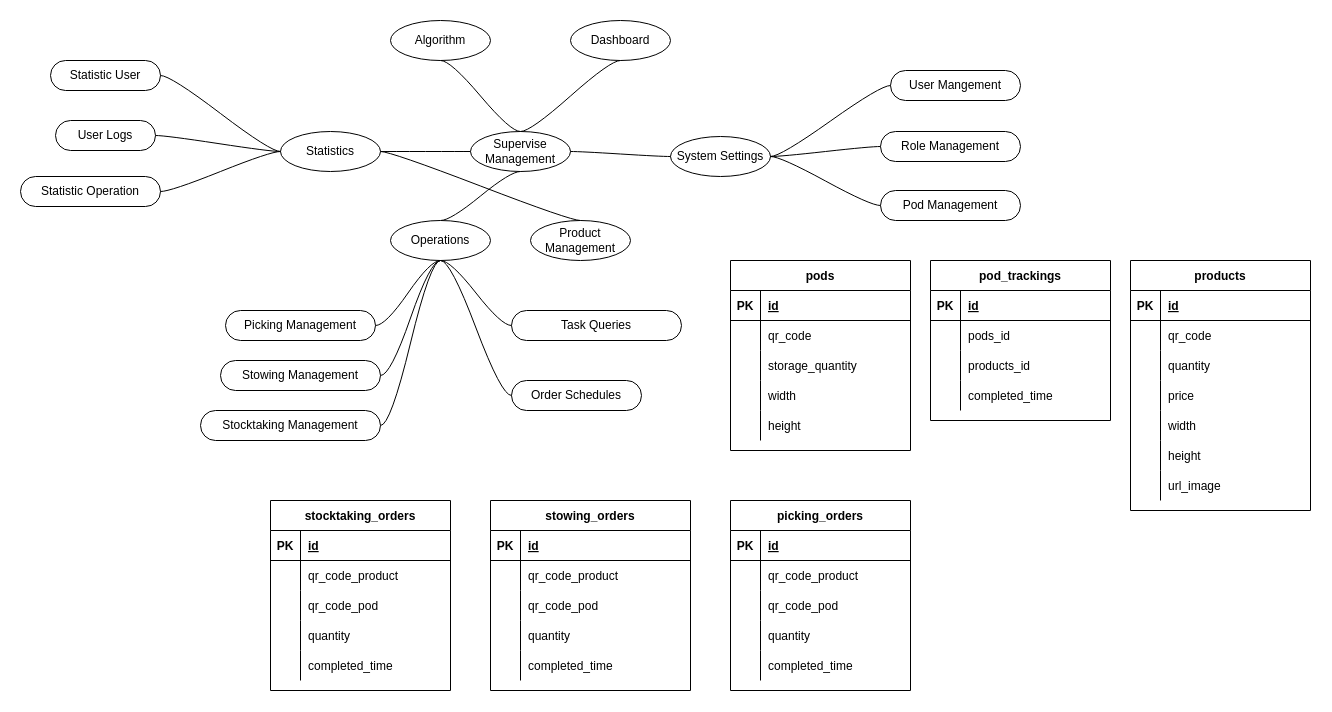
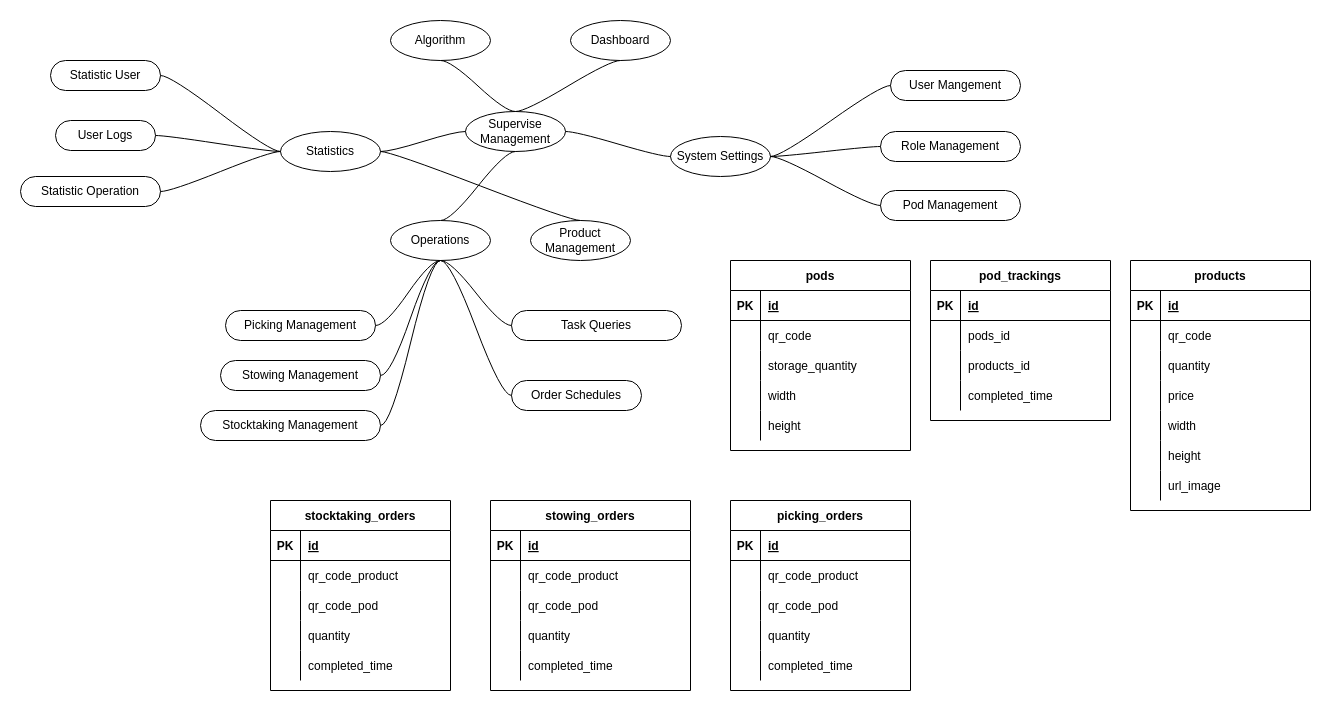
node "Supervise Management": moved (521, 152) -> (516, 132)
